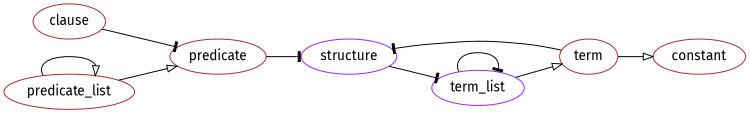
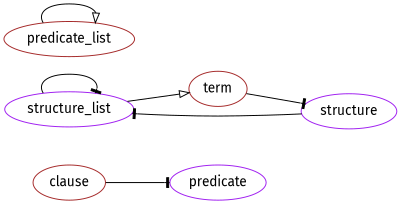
node "predicate": color brown -> purple
edge "predicate" -> "structure": removed
node "constant": removed
edge "predicate_list" -> "predicate": removed
node "term_list": label "term_list" -> "structure_list"
